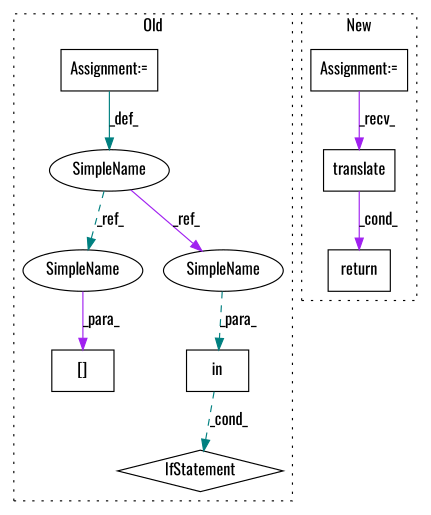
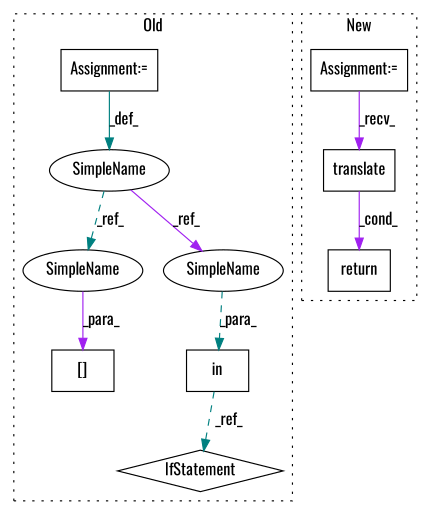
edge "in" -> "IfStatement": label "_cond_" -> "_ref_"
